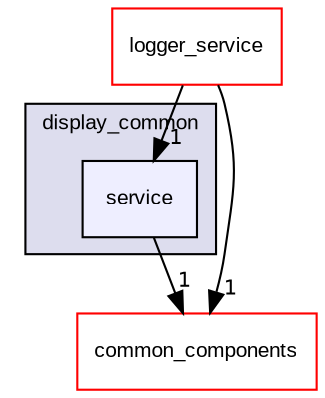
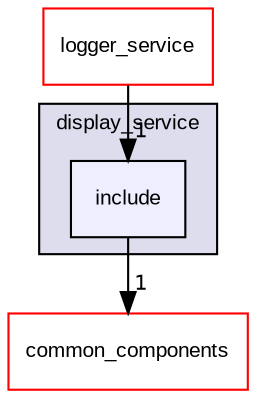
cluster "display_common": label "display_common" -> "display_service"
edge "logger_service" -> "common_components": removed
node "service": label "service" -> "include"
